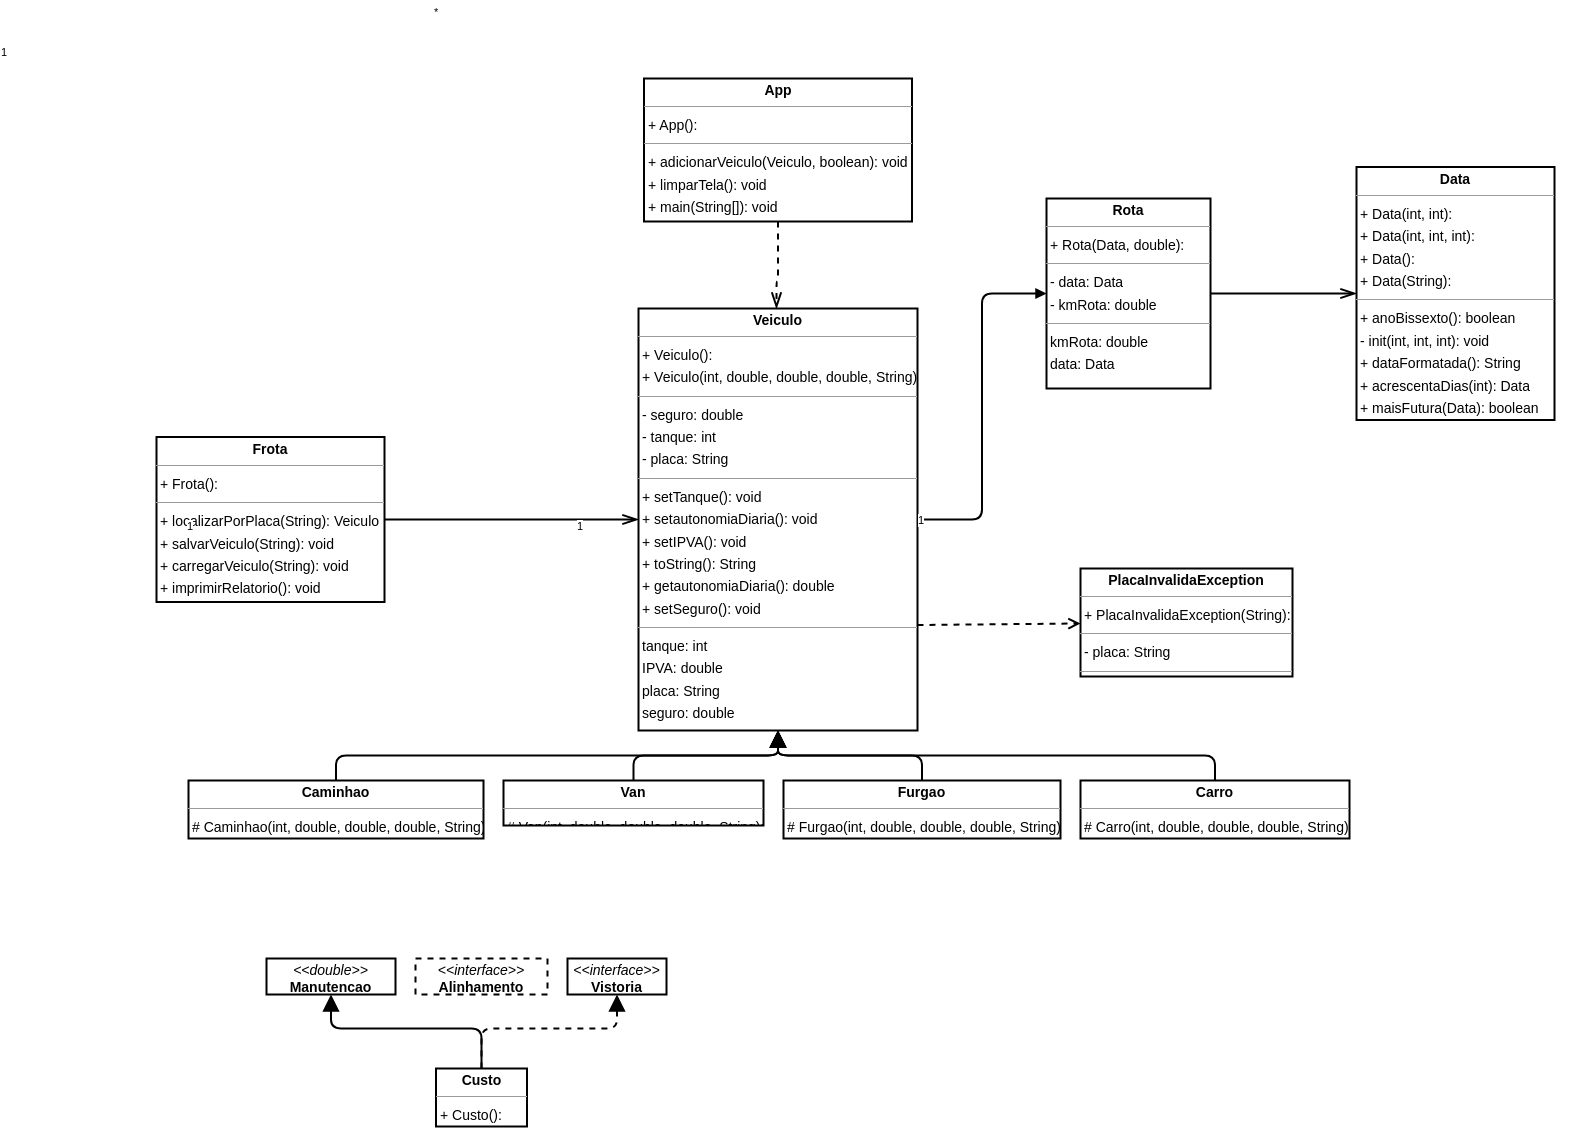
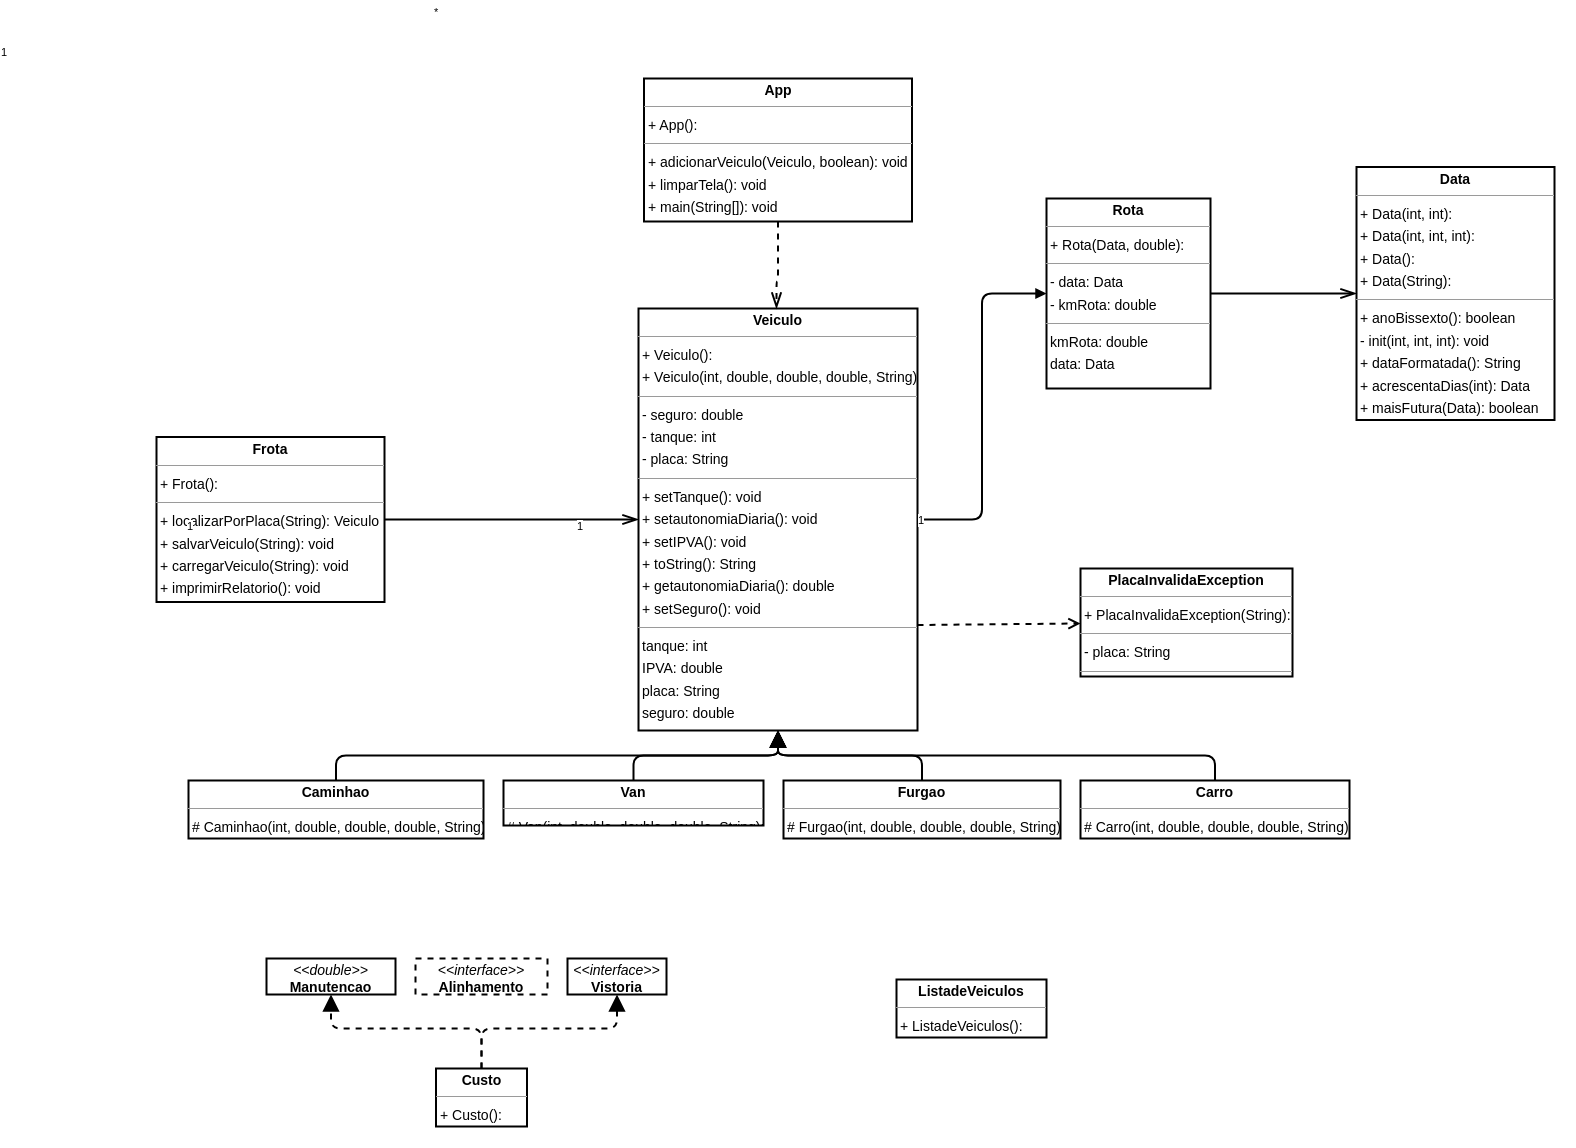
node "ListadeVeiculos + ListadeVeiculos():": added
edge "Custo + Custo():" -> "<<double>> Manutencao": style solid -> dashed
